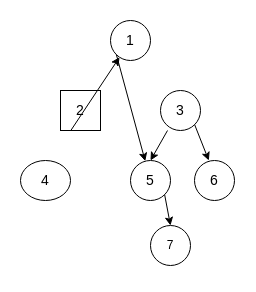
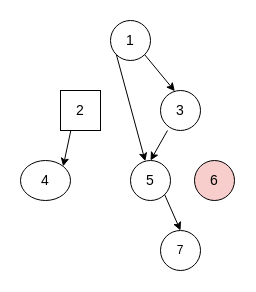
edge "1" -> "3": added
edge "2" -> "1": now "2" -> "4"
edge "3" -> "6": removed
node "6": fillcolor #ffffff -> #f8cecc
node "7": moved (171, 246) -> (181, 251)
